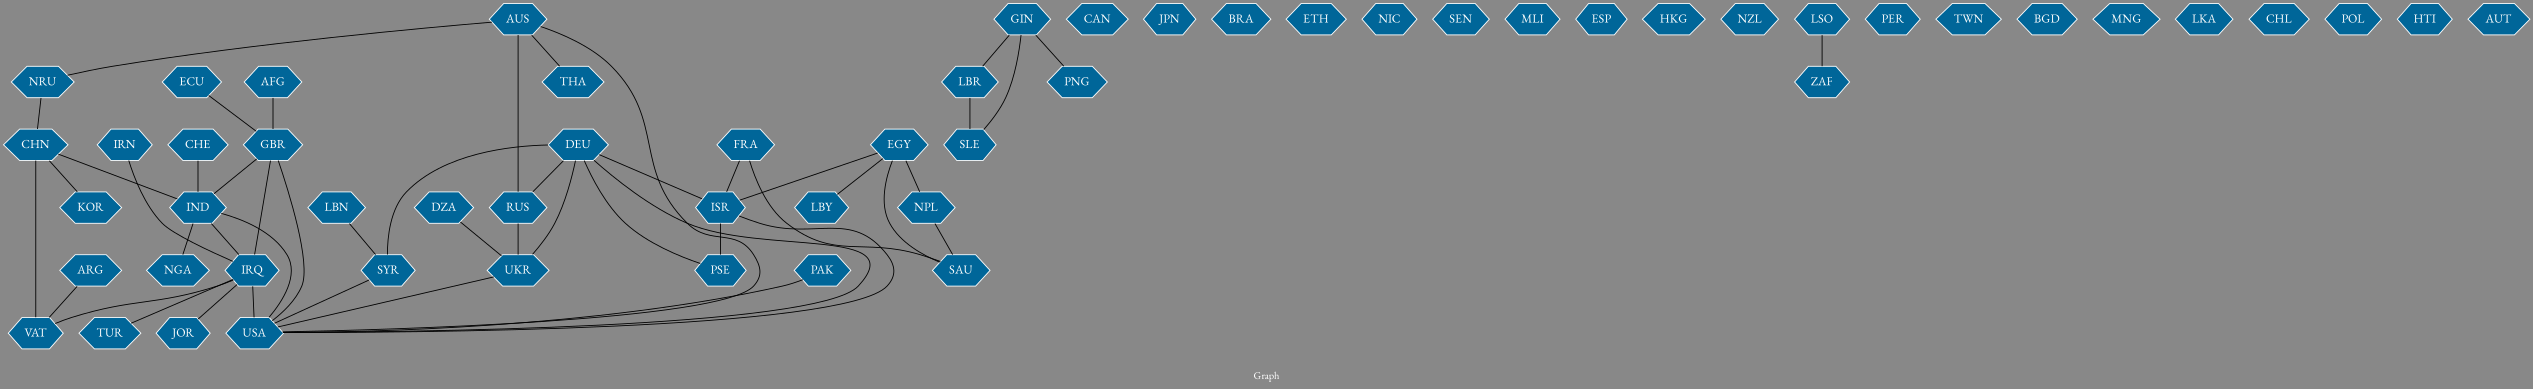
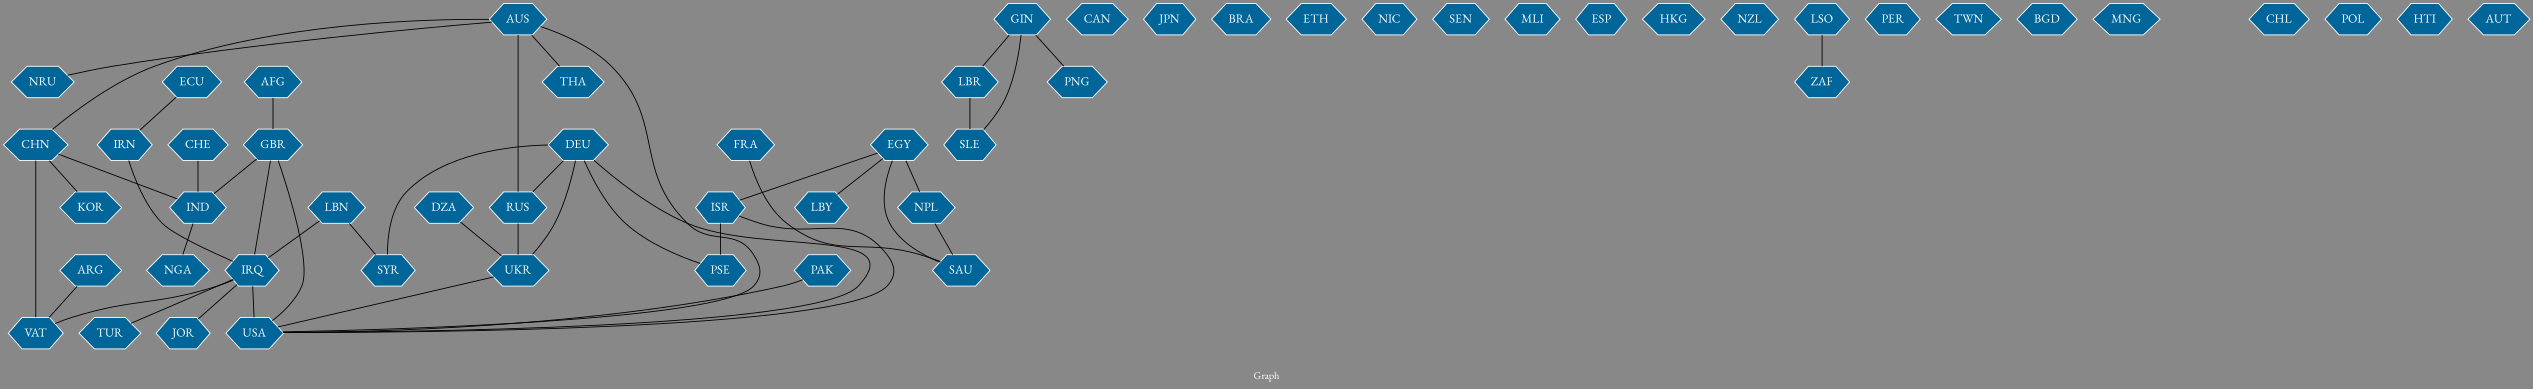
node "LKA": removed
edge "NRU" -- "CHN": now "AUS" -- "CHN"
edge "ECU" -- "GBR": now "ECU" -- "IRN"
edge "FRA" -- "ISR": removed
edge "DEU" -- "ISR": removed
edge "IND" -- "IRQ": now "LBN" -- "IRQ"
edge "IND" -- "USA": removed
edge "SYR" -- "USA": removed
